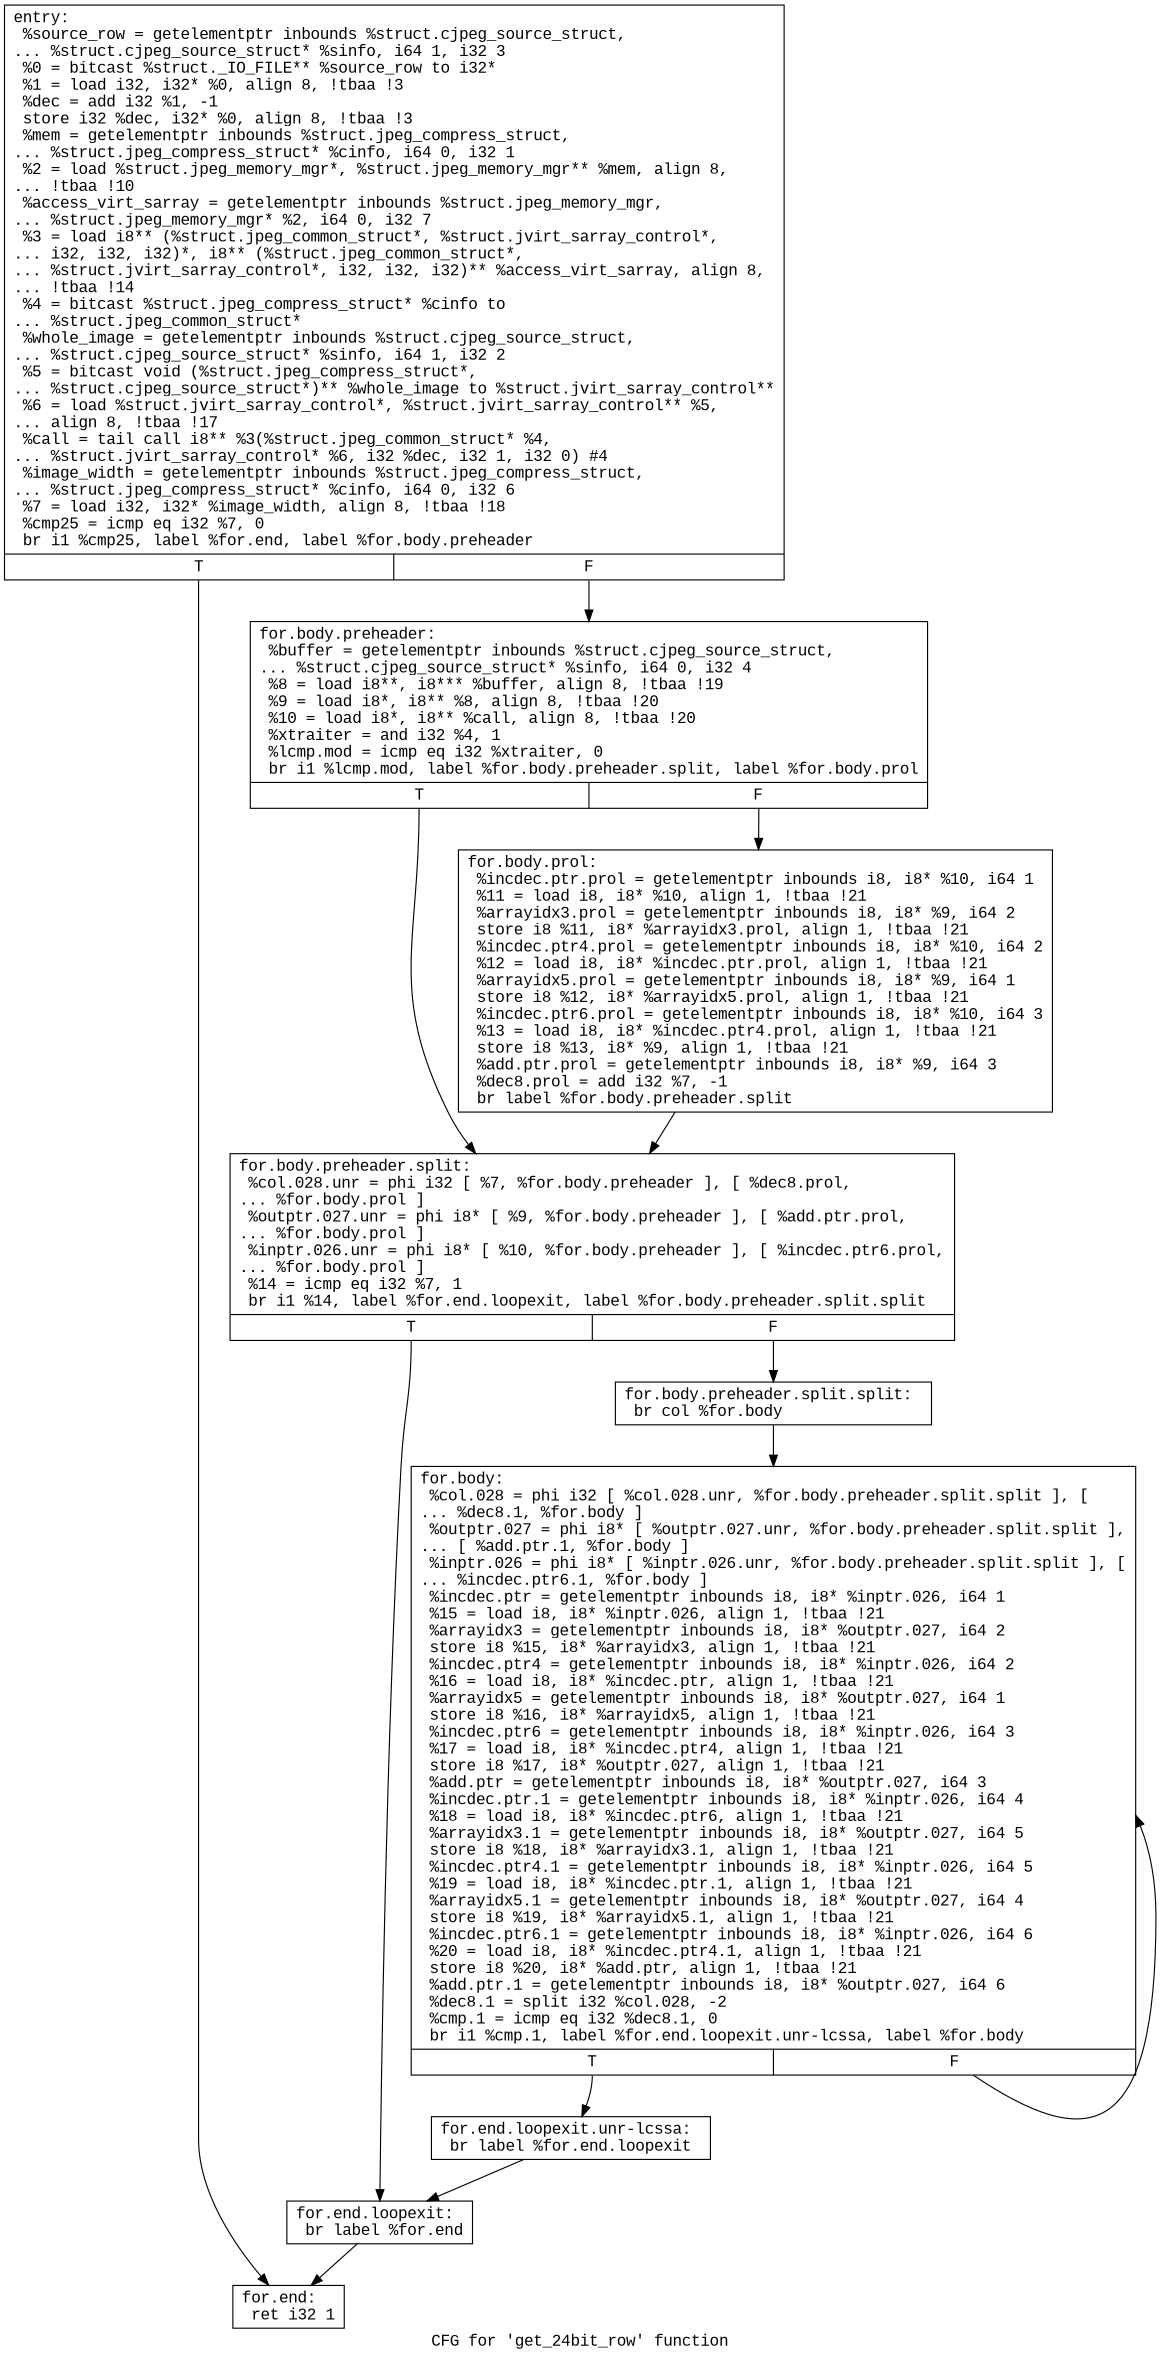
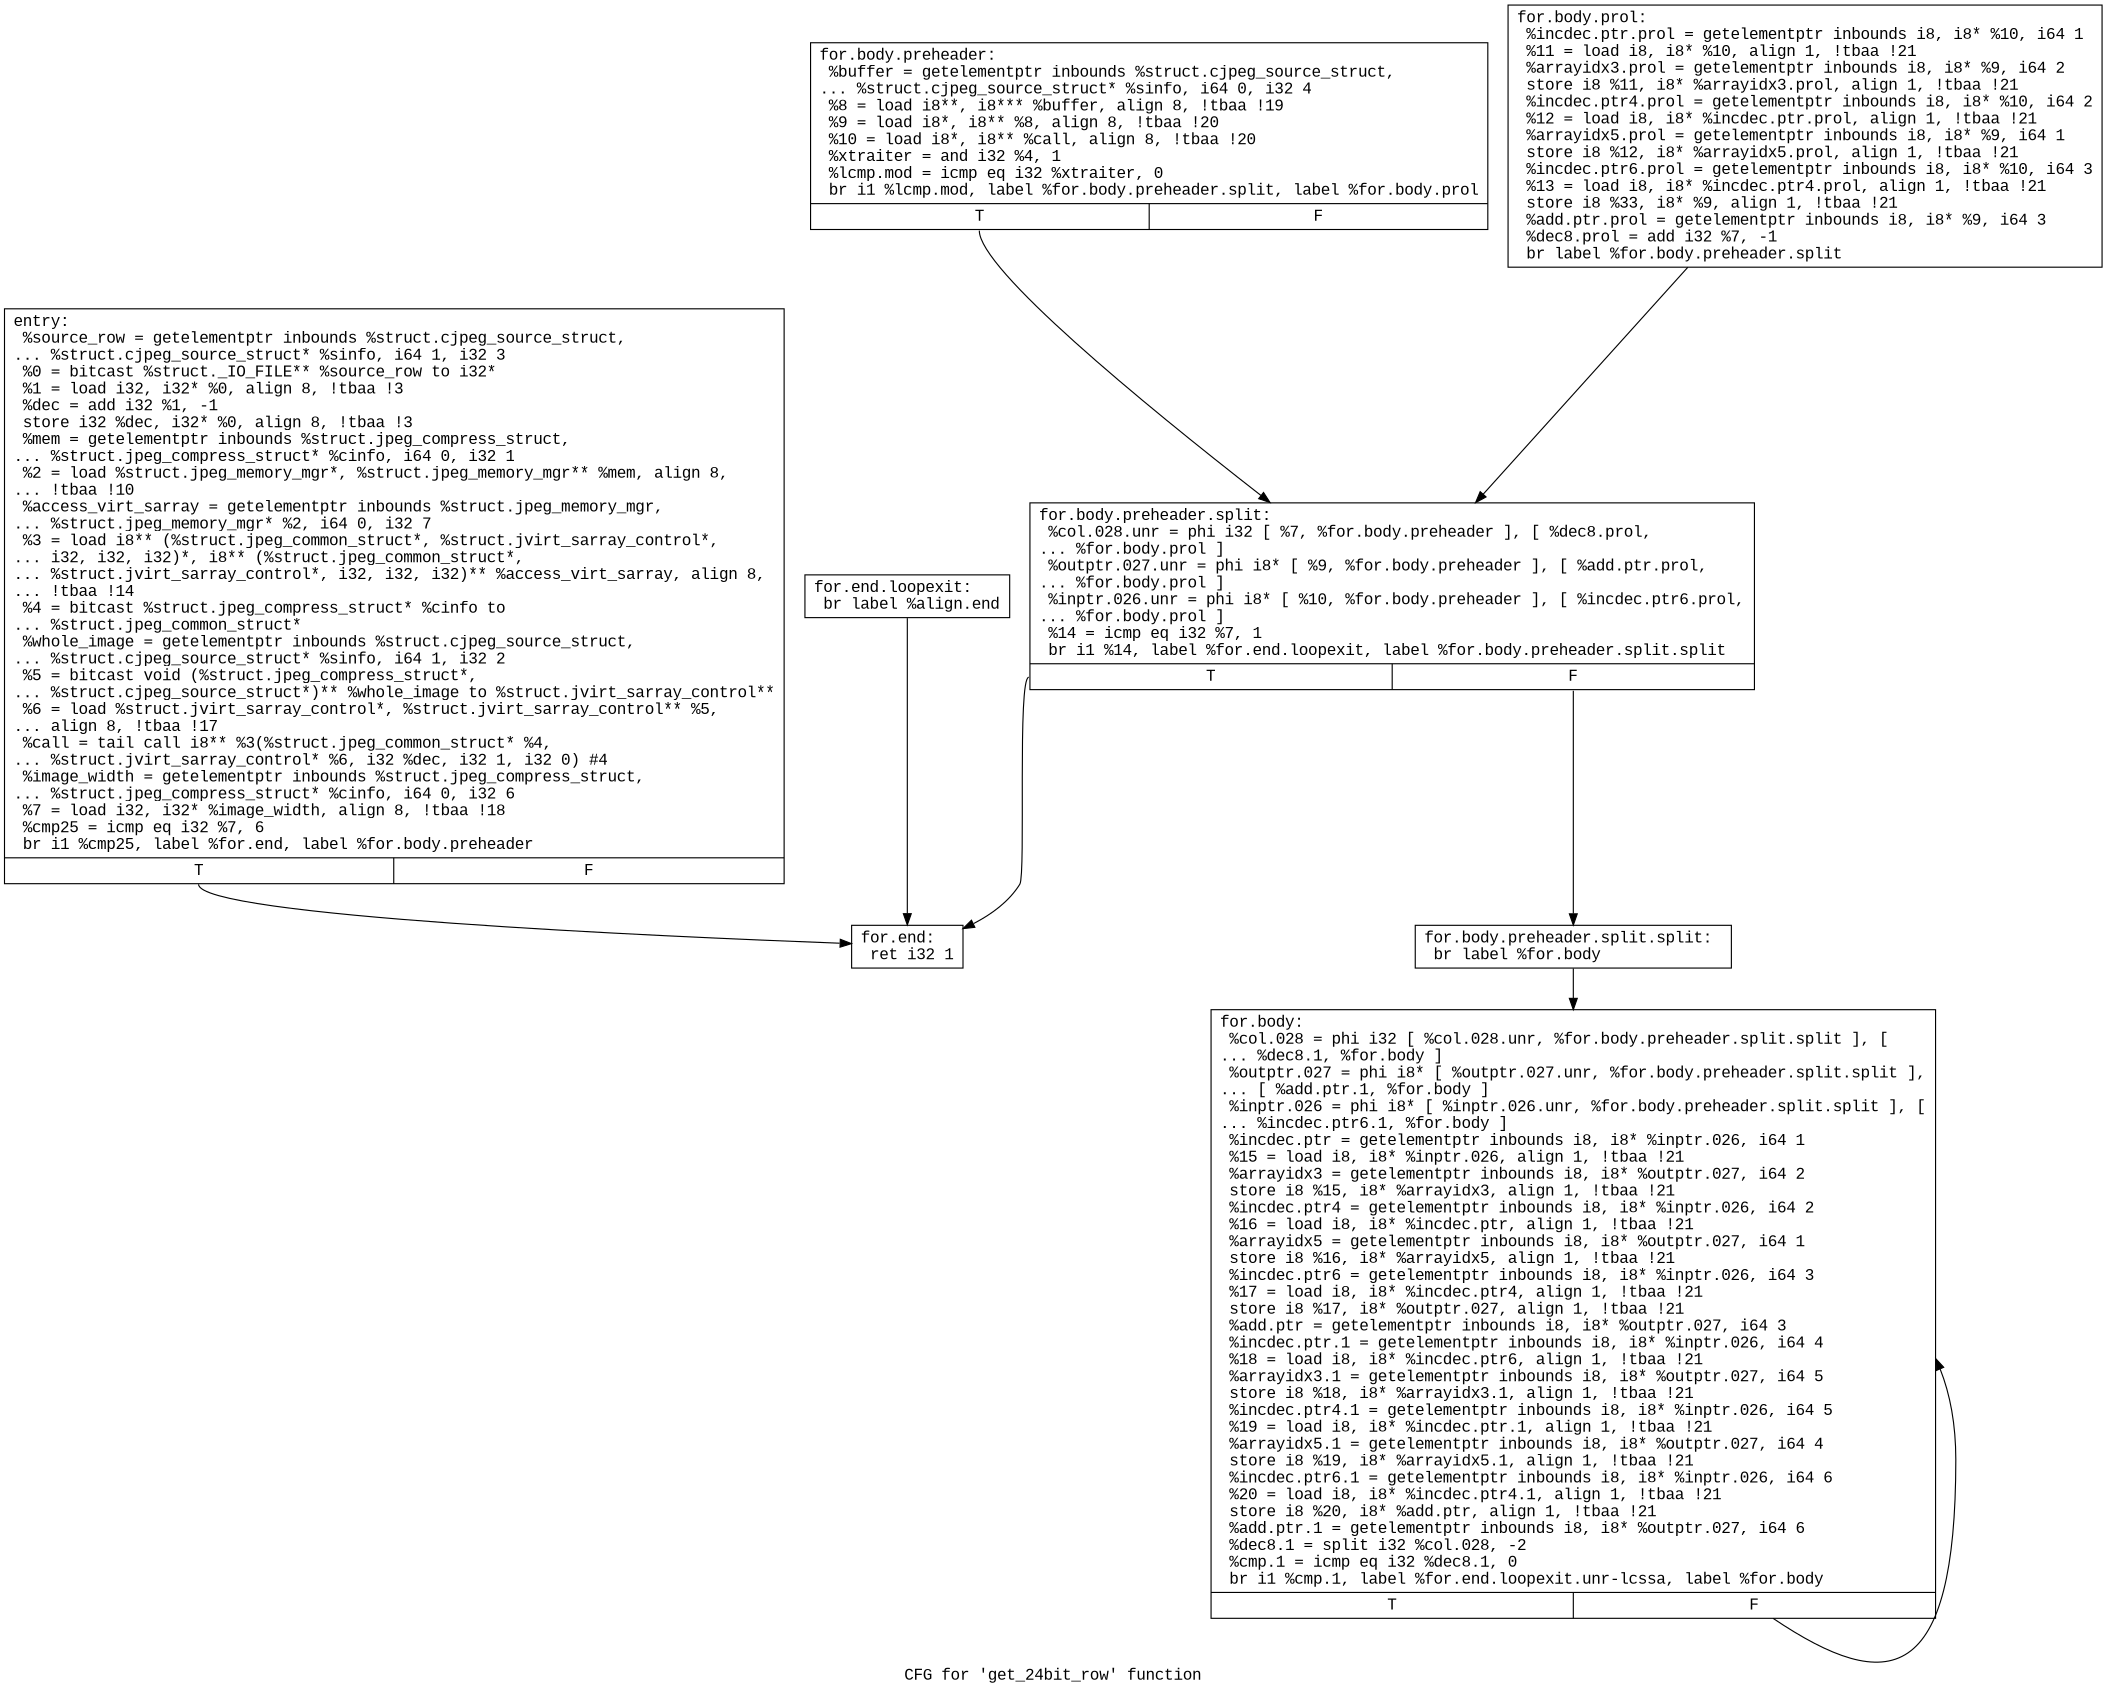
node "entry:": text "%cmp25 = icmp eq i32 %7, 0" -> "%cmp25 = icmp eq i32 %7, 6"
edge "entry:" -> "for.body.preheader:": removed
edge "for.body.preheader:" -> "for.body.prol:": removed
node "for.body.prol:": text "store i8 %13, i8* %9, align 1, !tbaa !21" -> "store i8 %33, i8* %9, align 1, !tbaa !21"
node "for.body.preheader.split.split:": text "br col %for.body" -> "br label %for.body"
edge "for.body.preheader.split:" -> "for.end.loopexit:": now "for.body.preheader.split:" -> "for.end:"
node "for.end.loopexit.unr-lcssa:": removed
node "for.end.loopexit:": text "br label %for.end" -> "br label %align.end"
